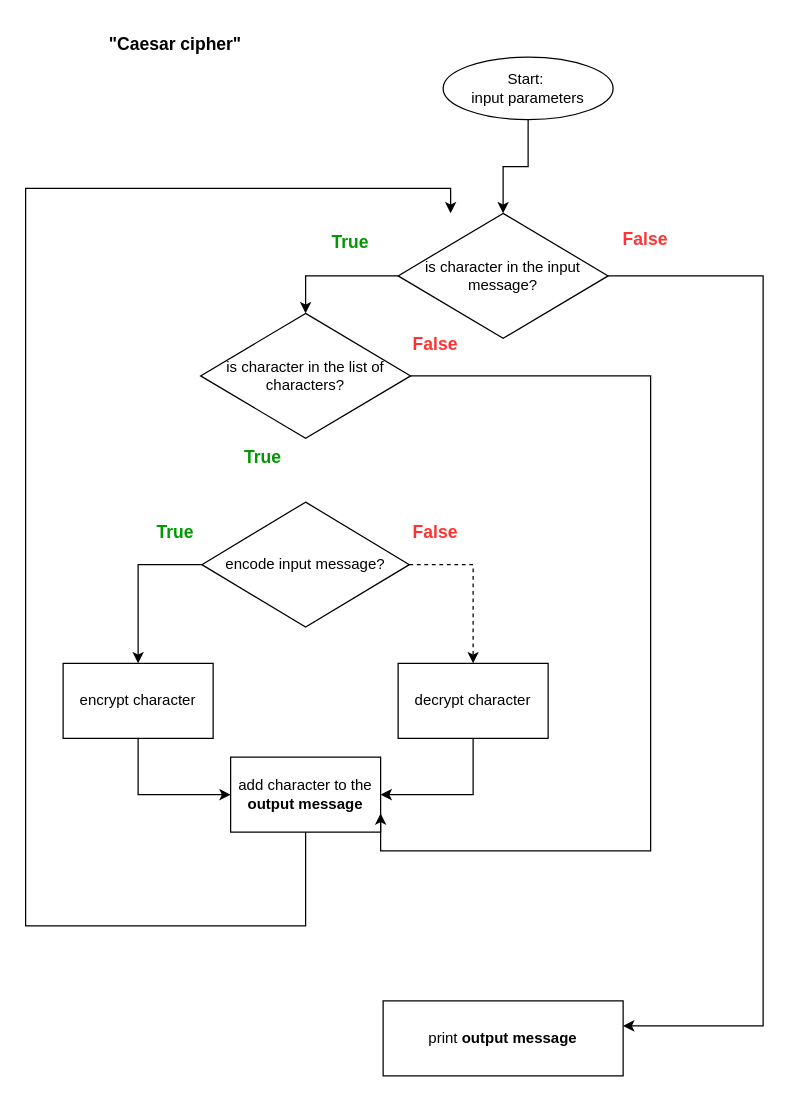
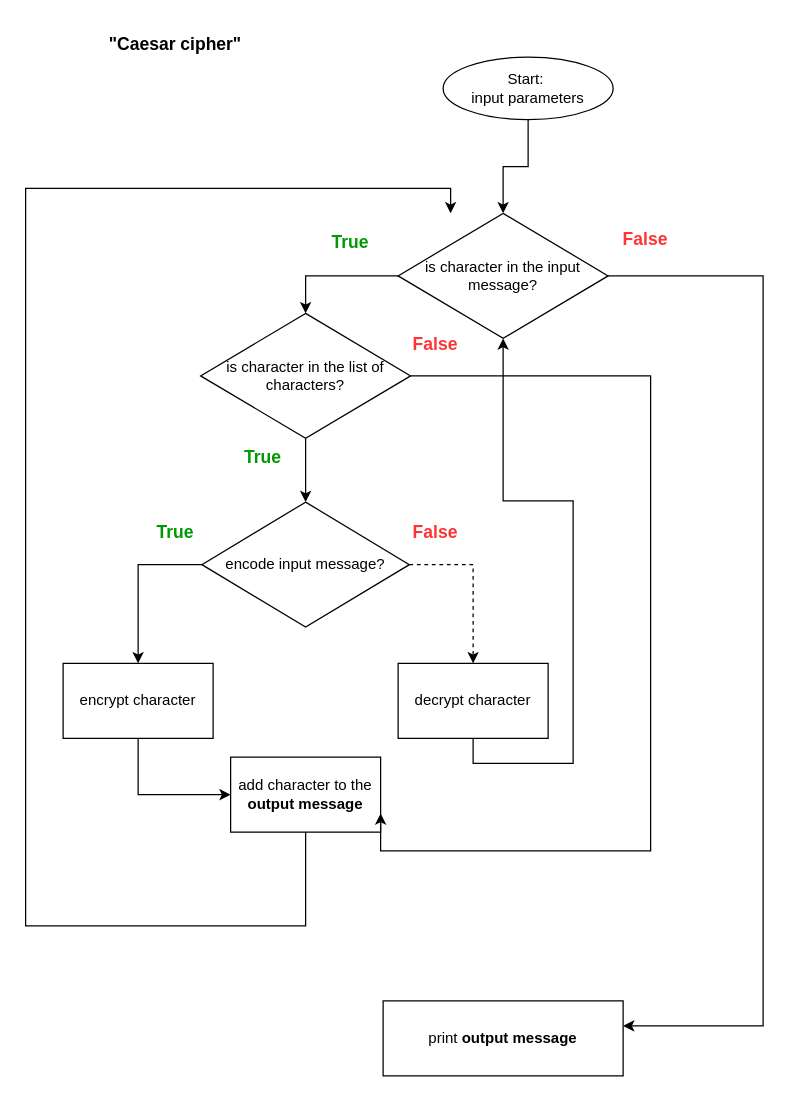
edge "is character in the list of characters?" -> "encode input message?": added
edge "decrypt character" -> "add character to the output message": now "decrypt character" -> "is character in the input message?"
